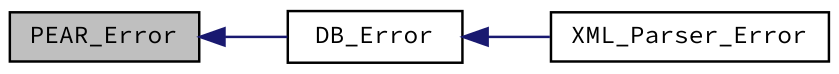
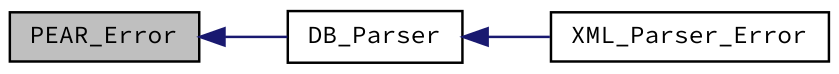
node "DB_Error": label "DB_Error" -> "DB_Parser"
